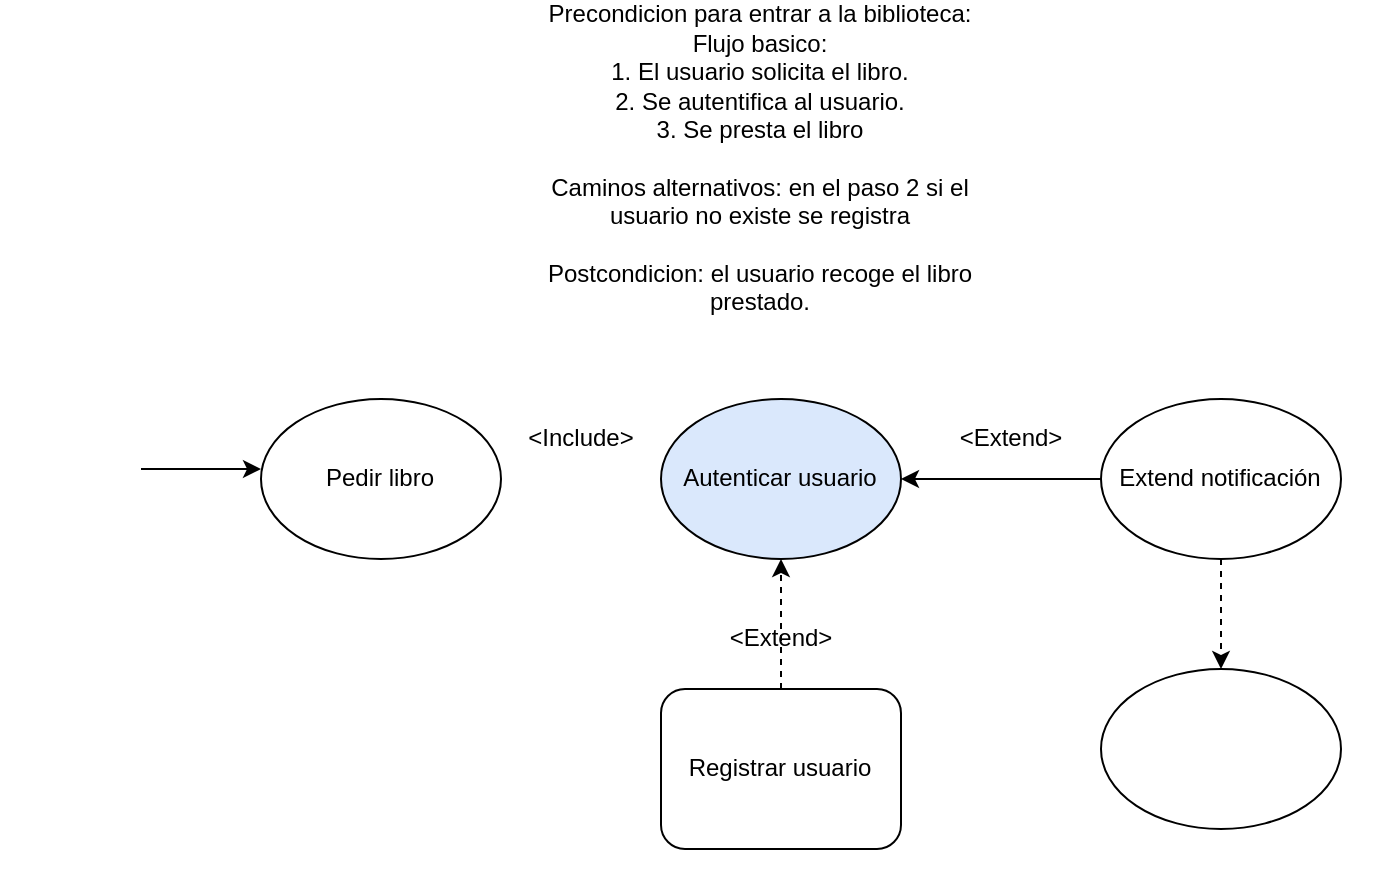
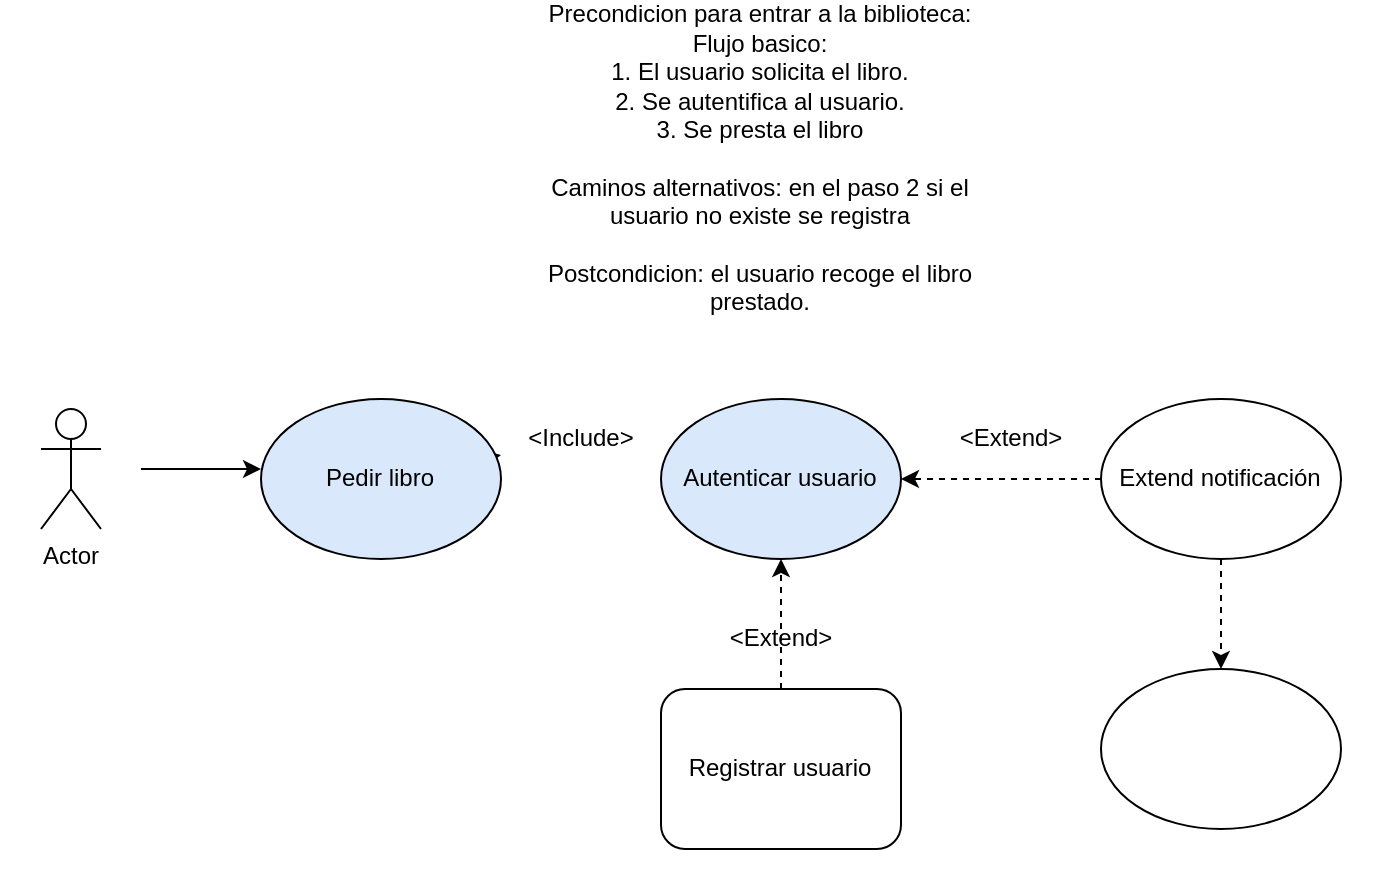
edge "Pedir libro" -> "<Include>": added
node "Actor": added
node "Pedir libro": fillcolor #ffffff -> #dae8fc
edge "Extend notificación" -> "Autenticar usuario": style solid -> dashed
